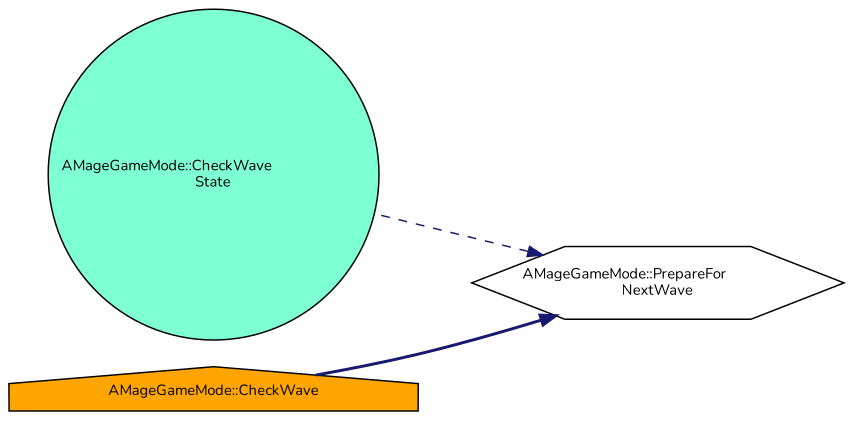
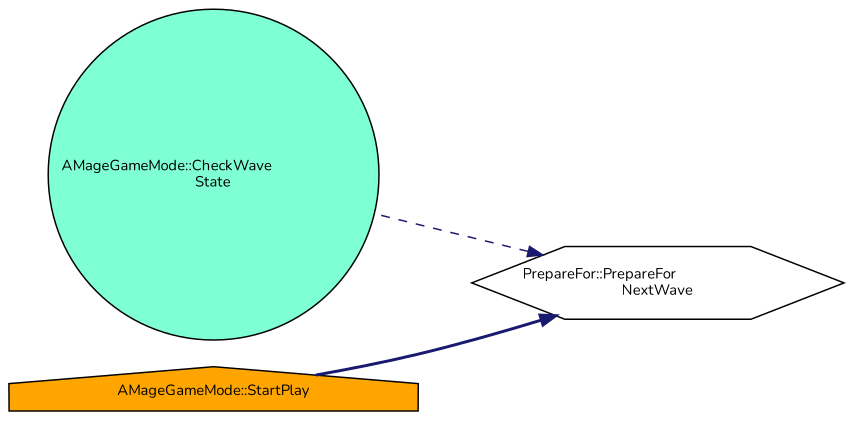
node "AMageGameMode::PrepareFor NextWave": label "AMageGameMode::PrepareFor NextWave" -> "PrepareFor::PrepareFor NextWave"
node "AMageGameMode::CheckWave": label "AMageGameMode::CheckWave" -> "AMageGameMode::StartPlay"
